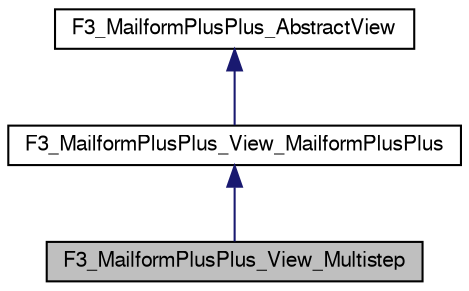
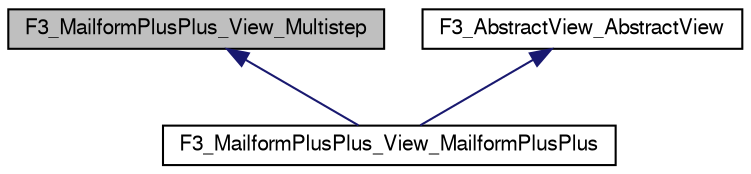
node "F3_MailformPlusPlus_AbstractView": label "F3_MailformPlusPlus_AbstractView" -> "F3_AbstractView_AbstractView"
edge "F3_MailformPlusPlus_View_Multistep" -> "F3_MailformPlusPlus_View_MailformPlusPlus": reversed
